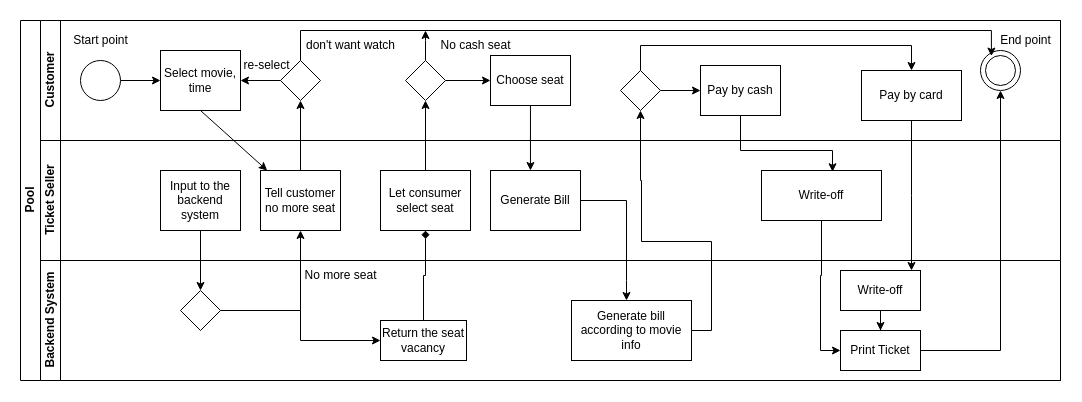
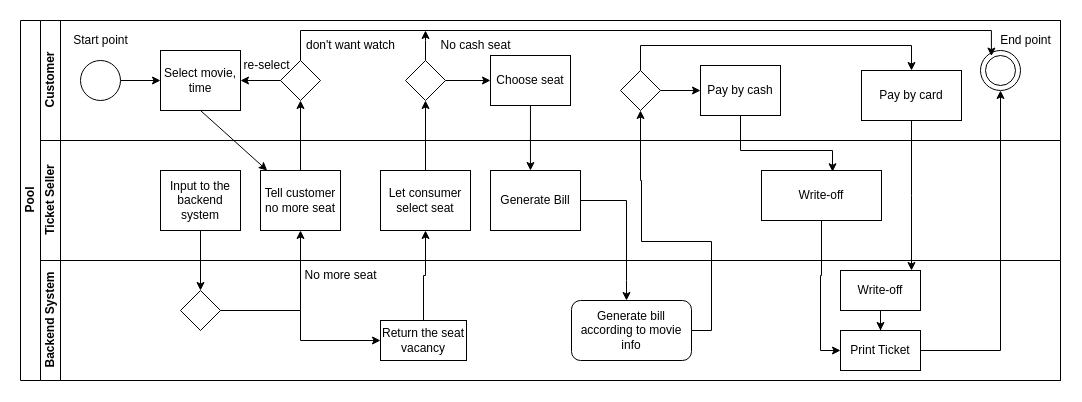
edge "Return the seat vacancy" -> "Let consumer select seat": arrowhead diamond -> classic
node "Generate bill according to movie info": shape rectangle -> rounded rectangle
